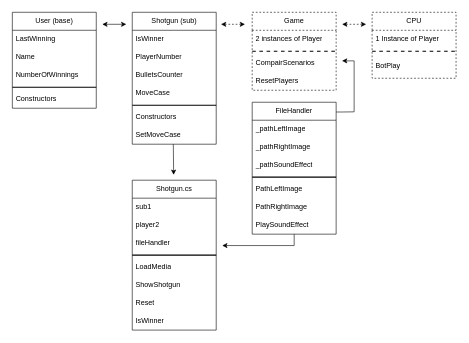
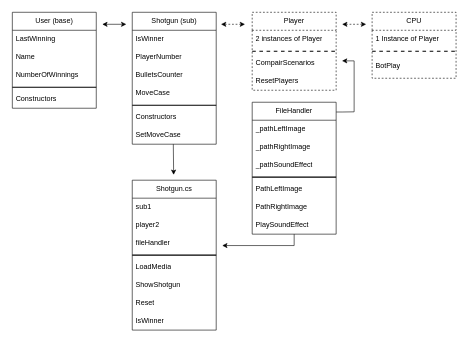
node "Game": label "Game" -> "Player"
